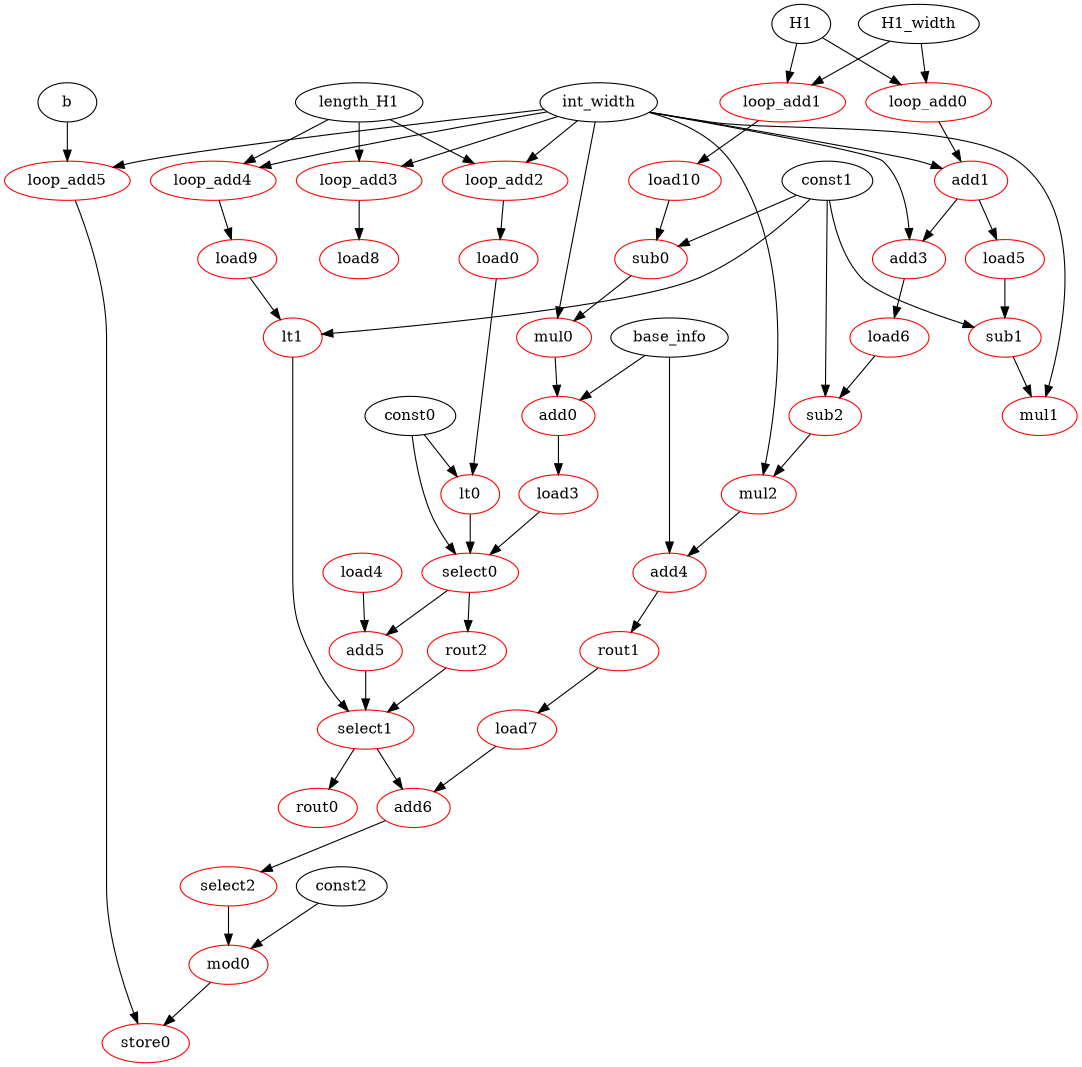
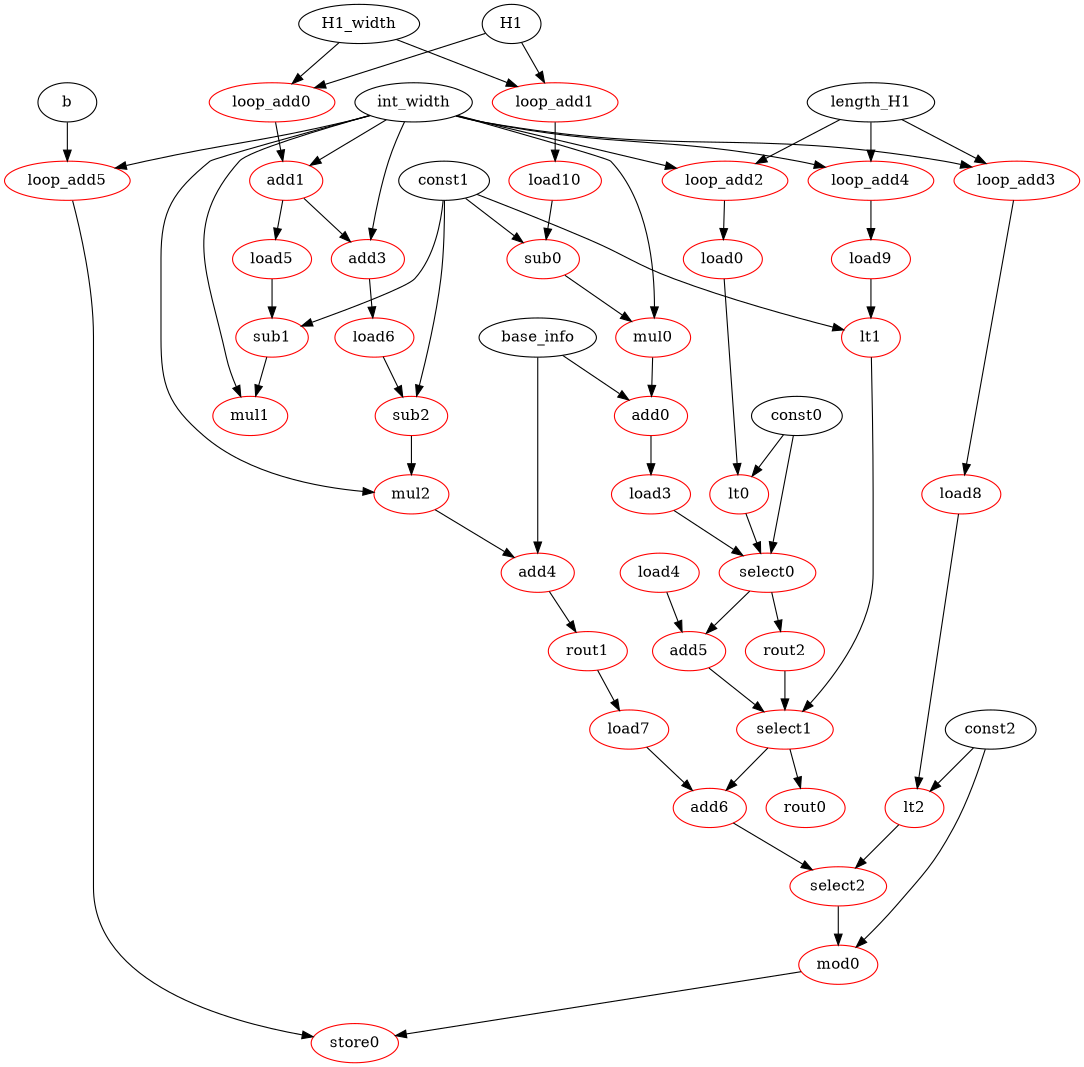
node "lt2": added
